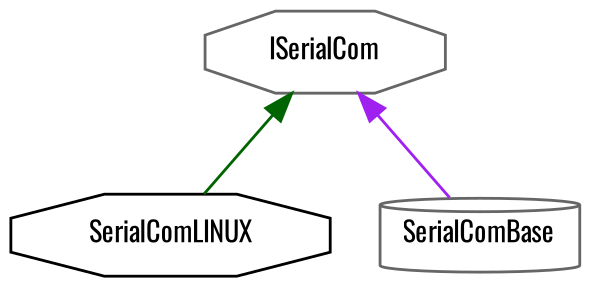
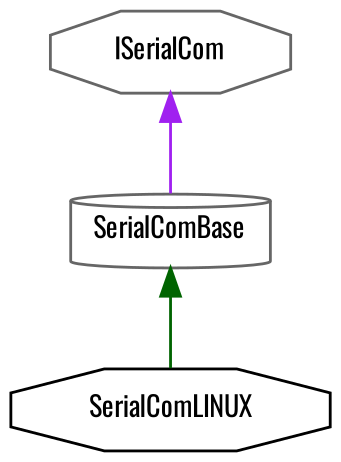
edge "SerialComLINUX" -> "ISerialCom": now "SerialComLINUX" -> "SerialComBase"
